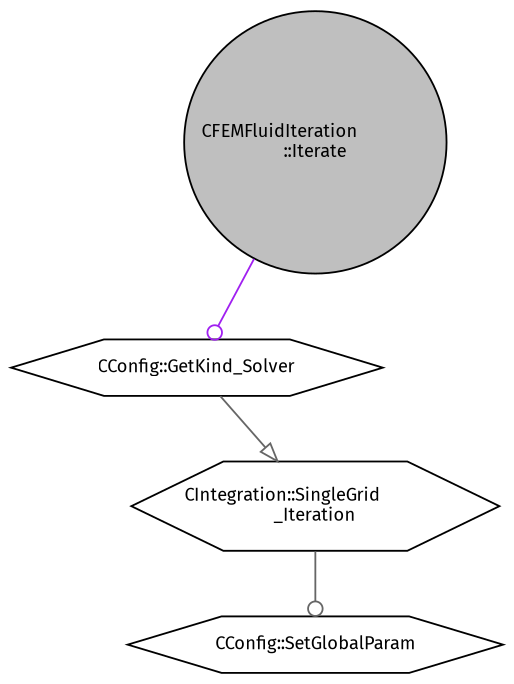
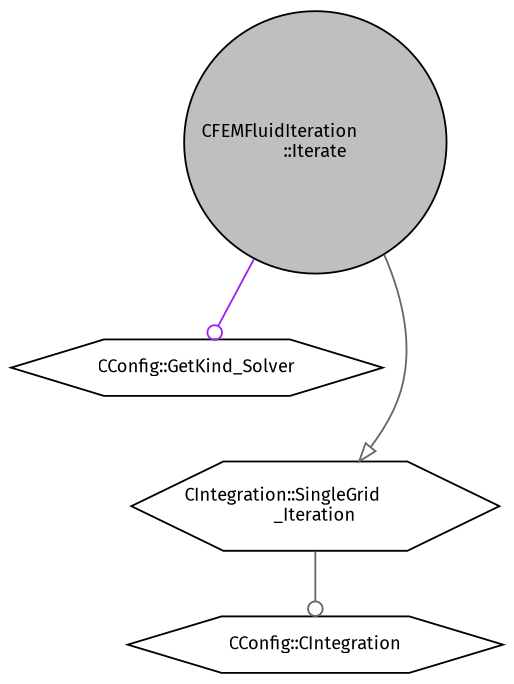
edge "CConfig::GetKind_Solver" -> "CIntegration::SingleGrid _Iteration": now "CFEMFluidIteration ::Iterate" -> "CIntegration::SingleGrid _Iteration"
node "CConfig::SetGlobalParam": label "CConfig::SetGlobalParam" -> "CConfig::CIntegration"
